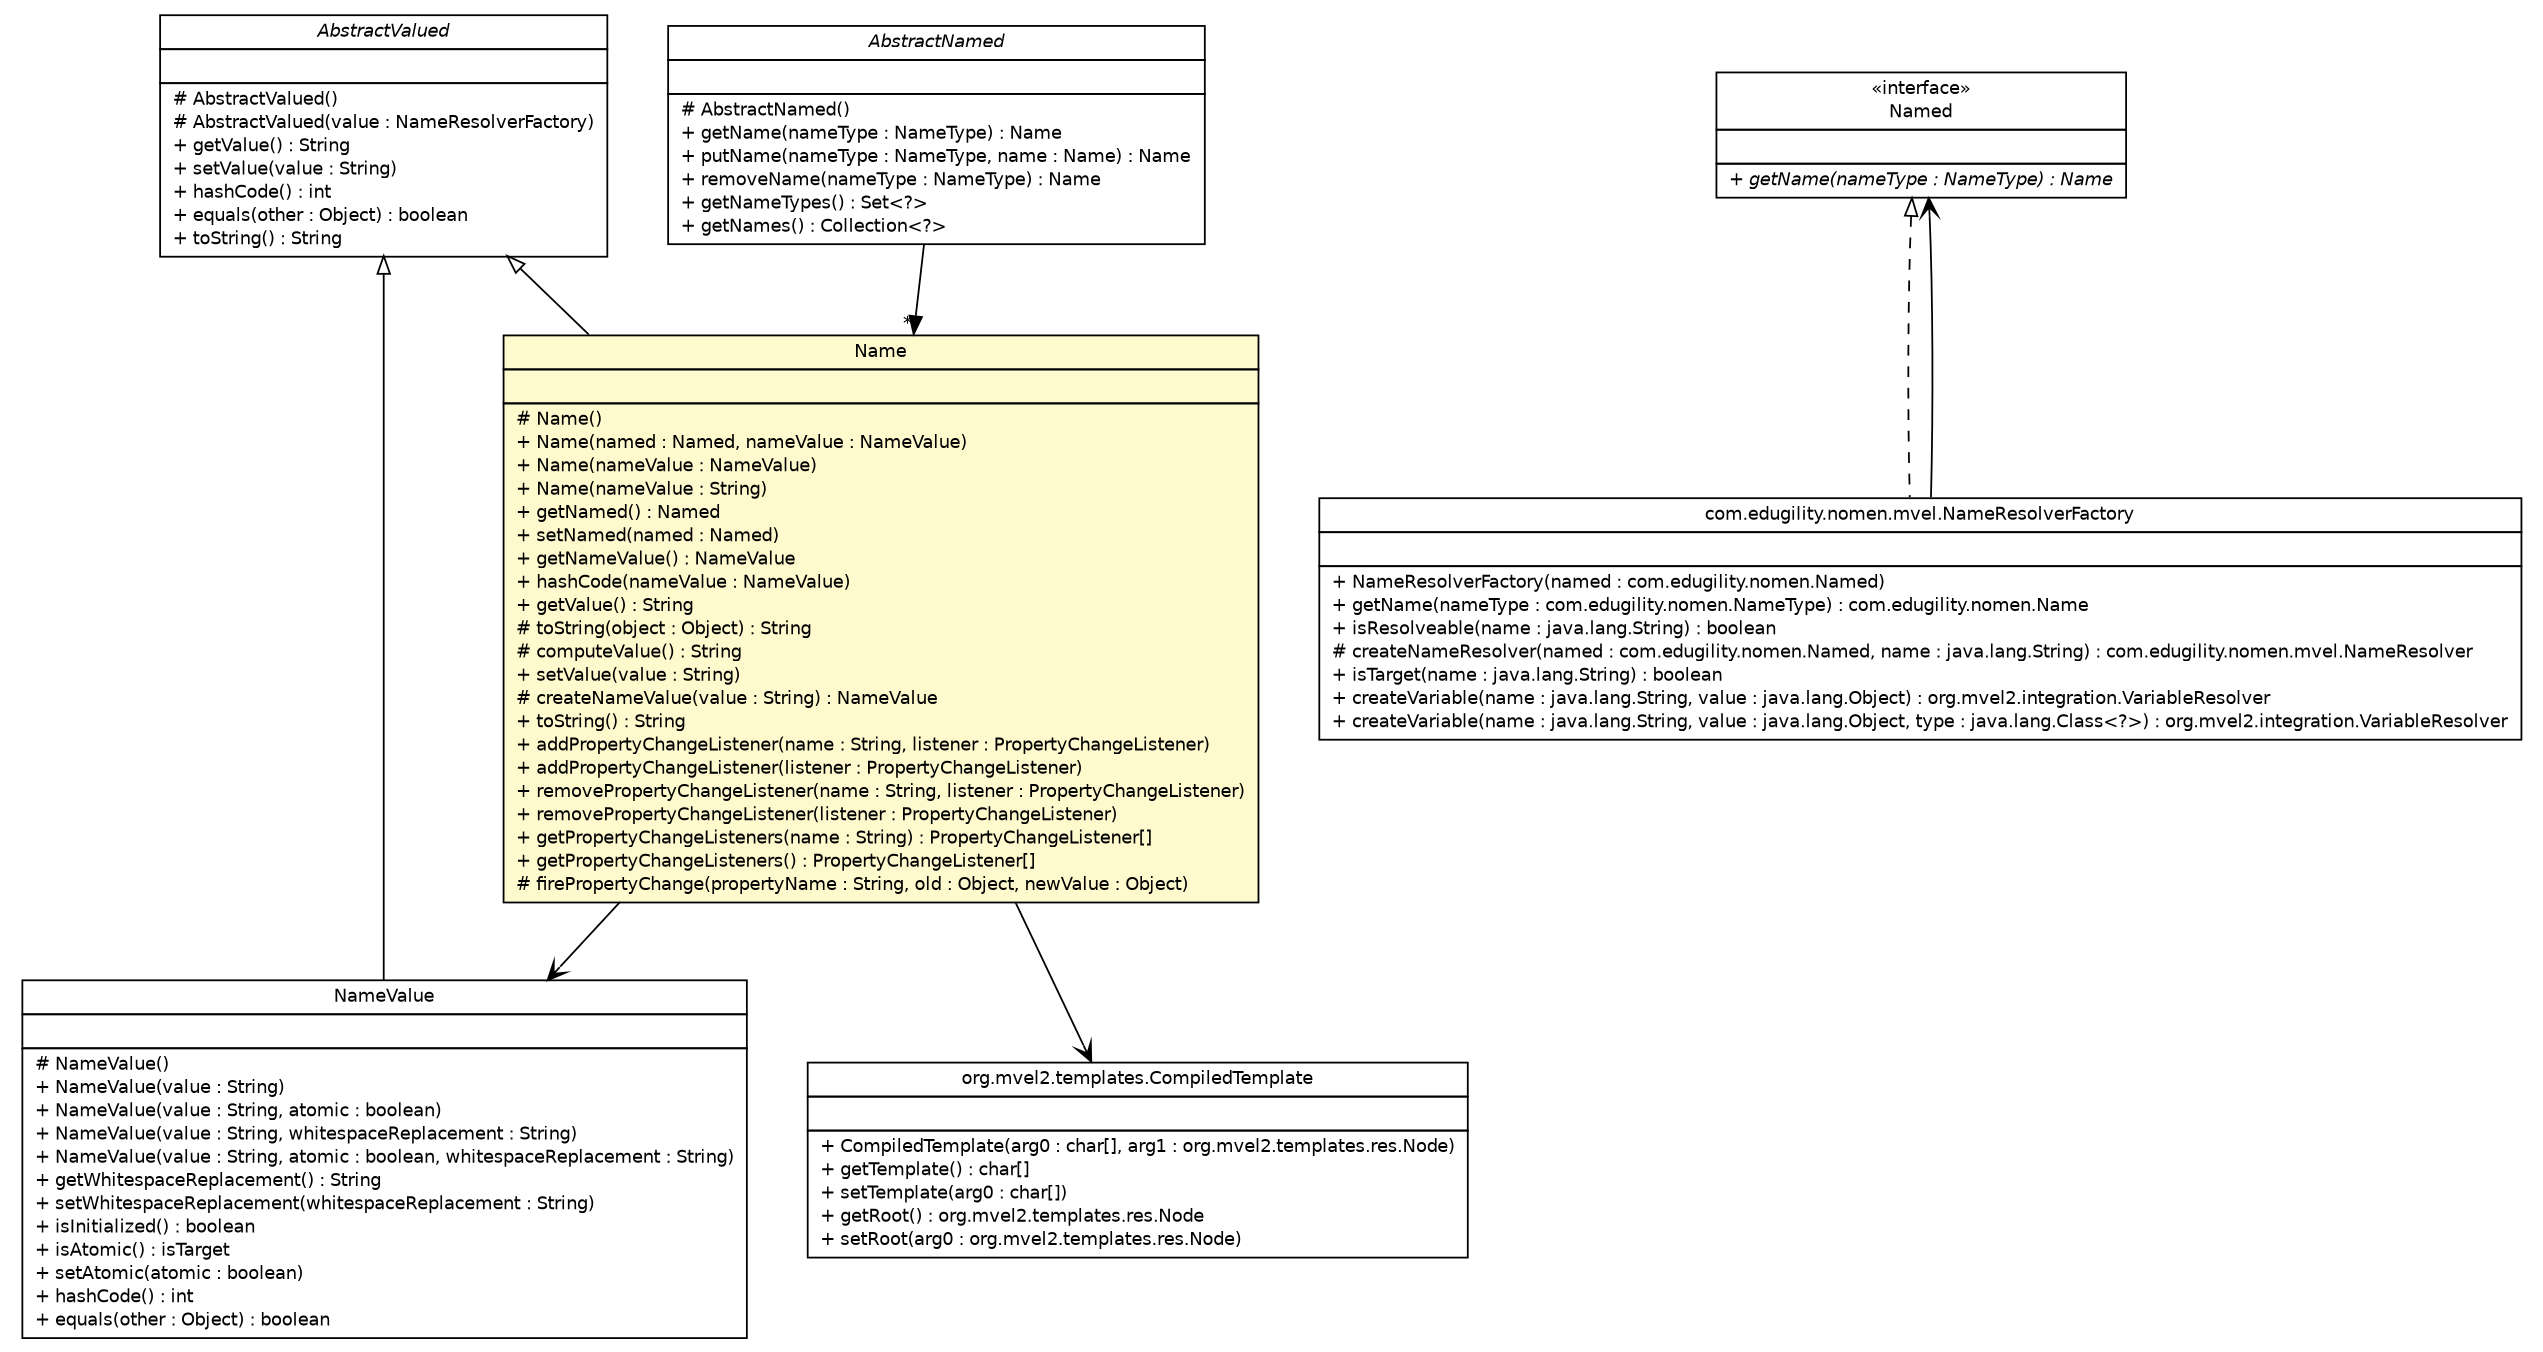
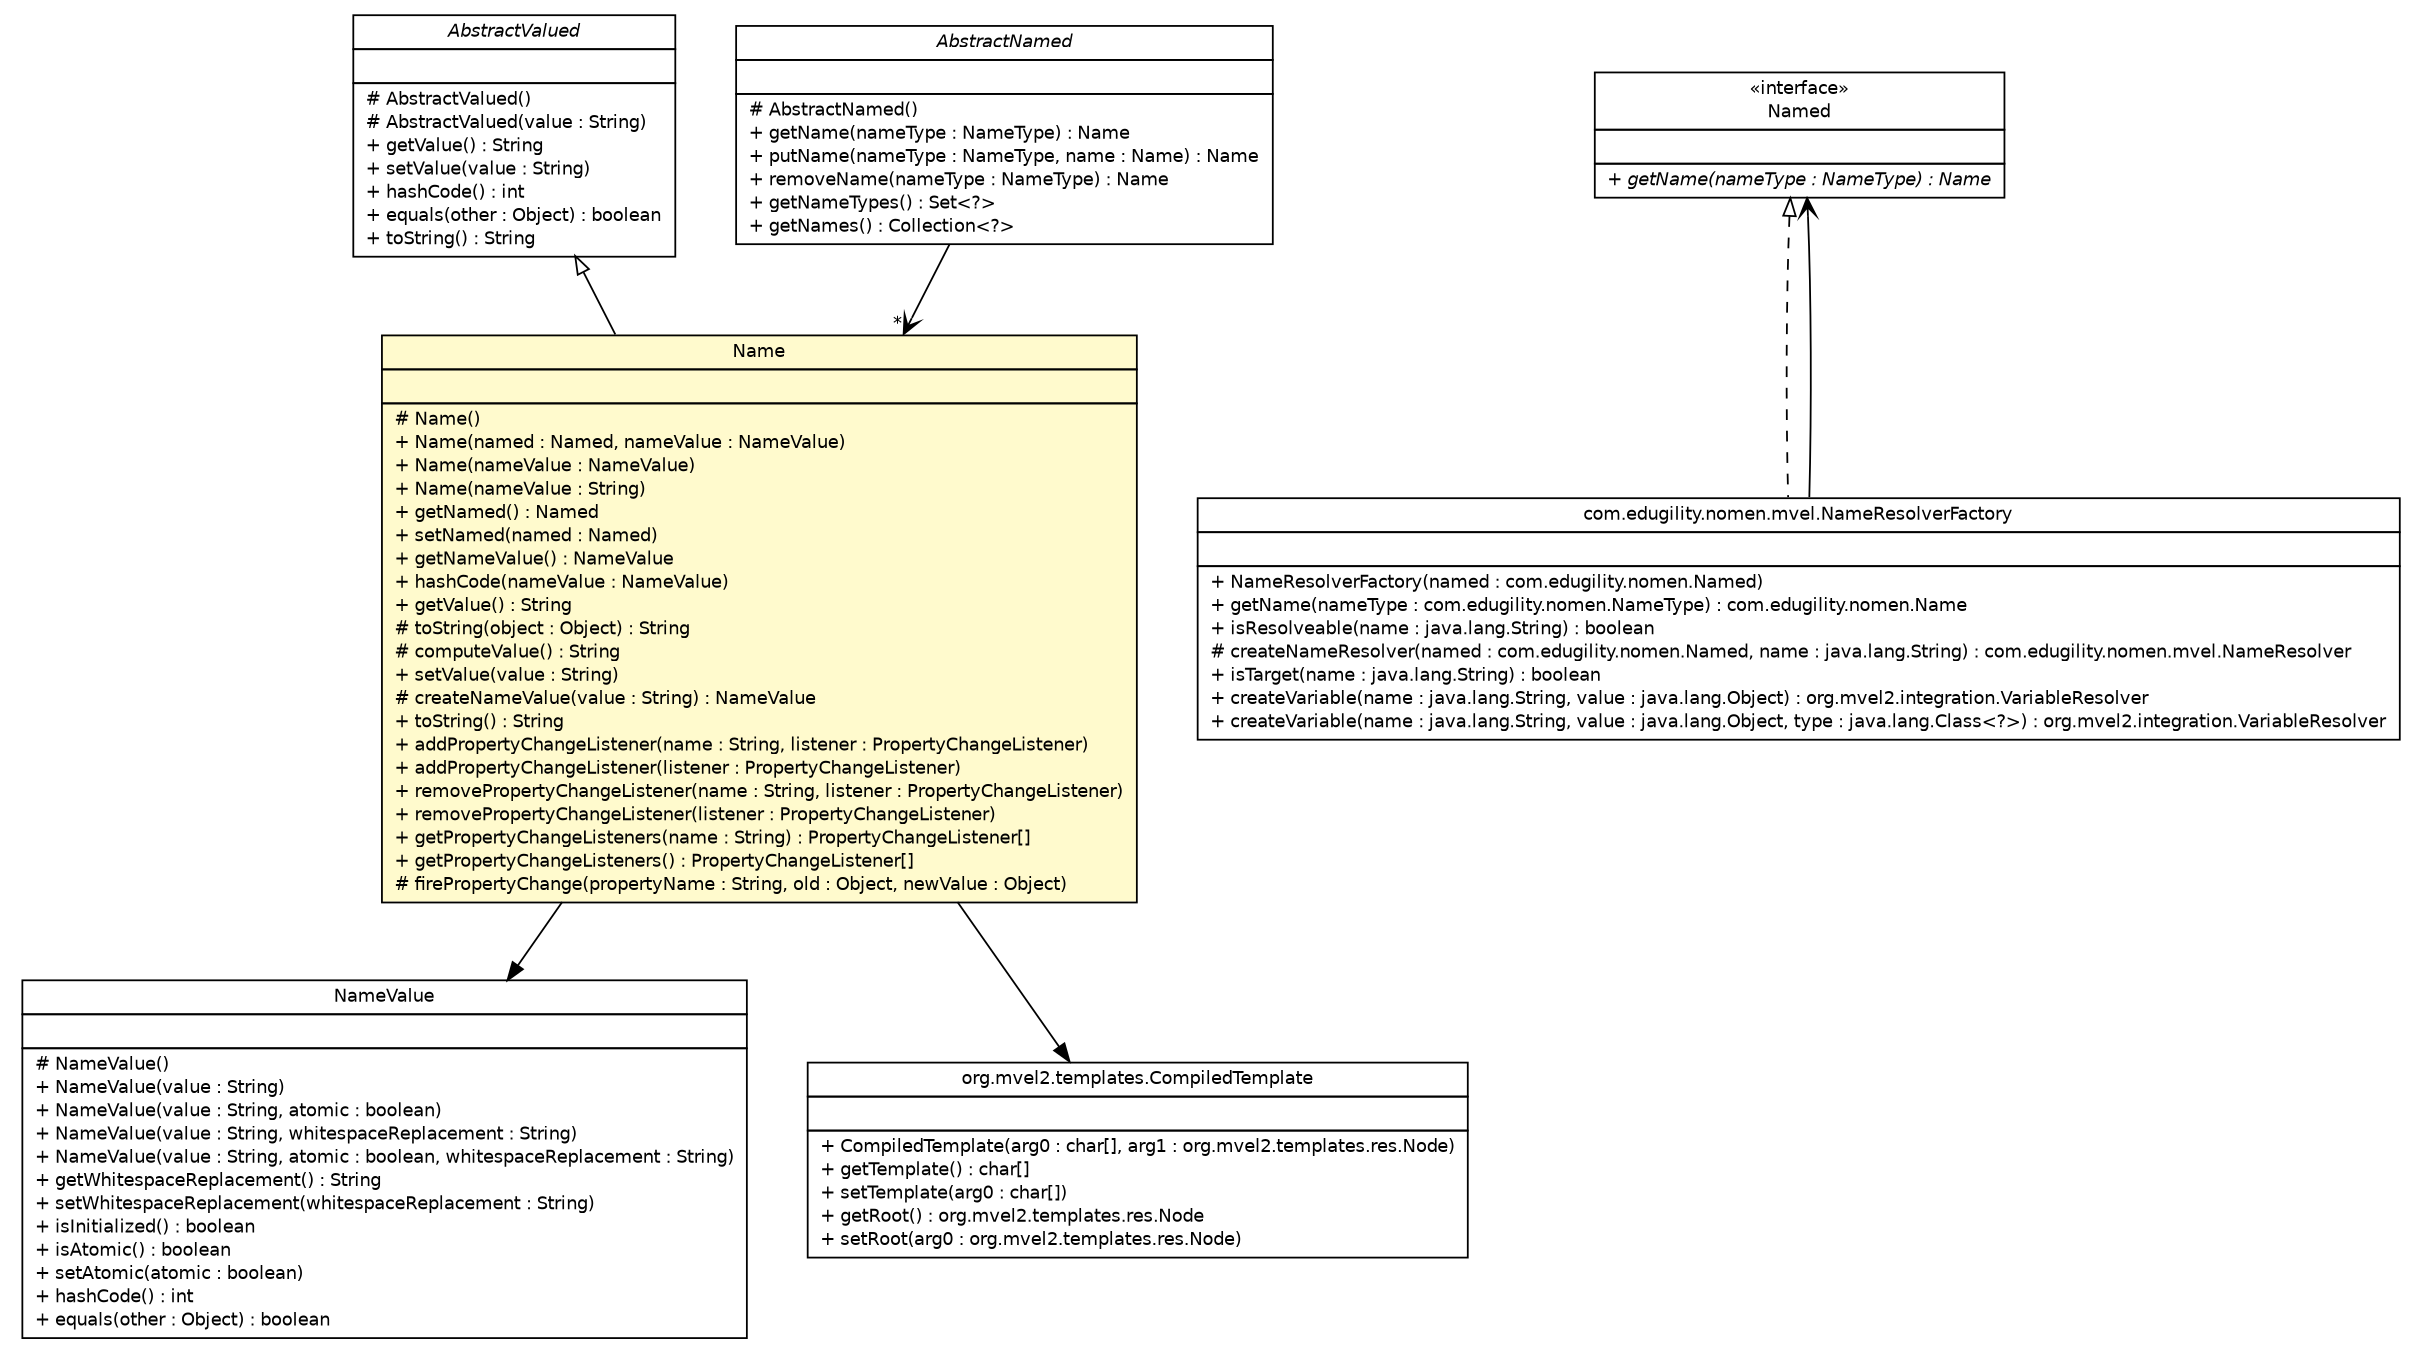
node "AbstractValued": text "# AbstractValued(value : NameResolverFactory)" -> "# AbstractValued(value : String)"
edge "AbstractNamed" -> "Name": arrowhead normal -> open
edge "NameValue" -> "AbstractValued": removed
edge "Name" -> "NameValue": arrowhead open -> normal
edge "Name" -> "org.mvel2.templates.CompiledTemplate": arrowhead open -> normal
node "NameValue": text "+ isAtomic() : isTarget" -> "+ isAtomic() : boolean"
